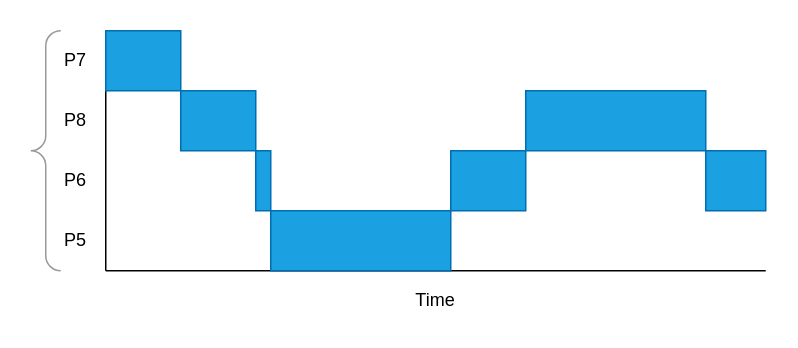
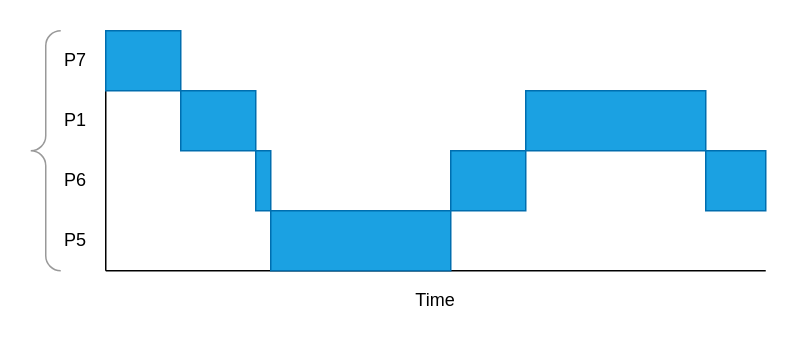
node "P8": label "P8" -> "P1"
